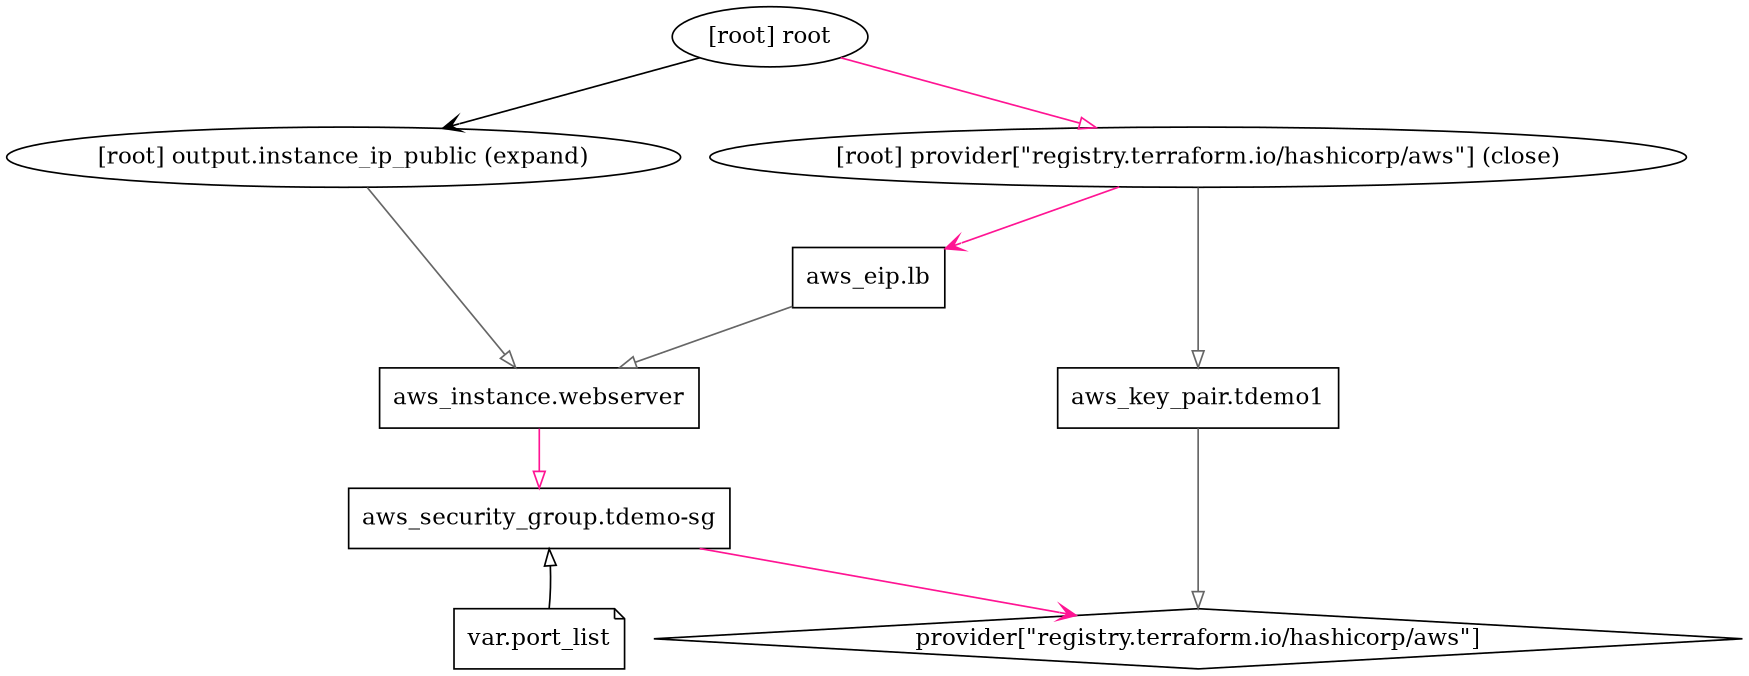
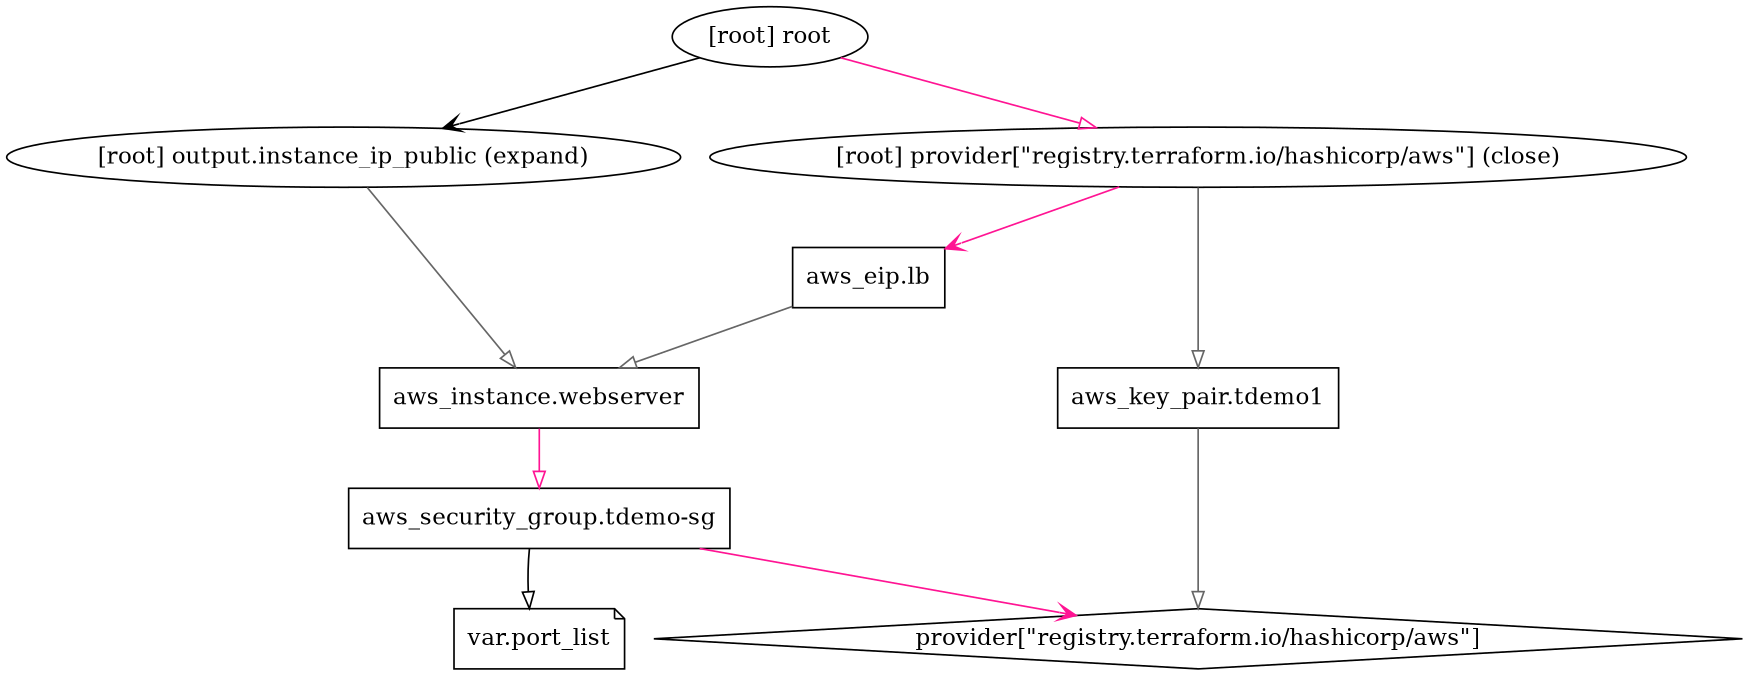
edge "var.port_list" -> "aws_security_group.tdemo-sg": reversed
